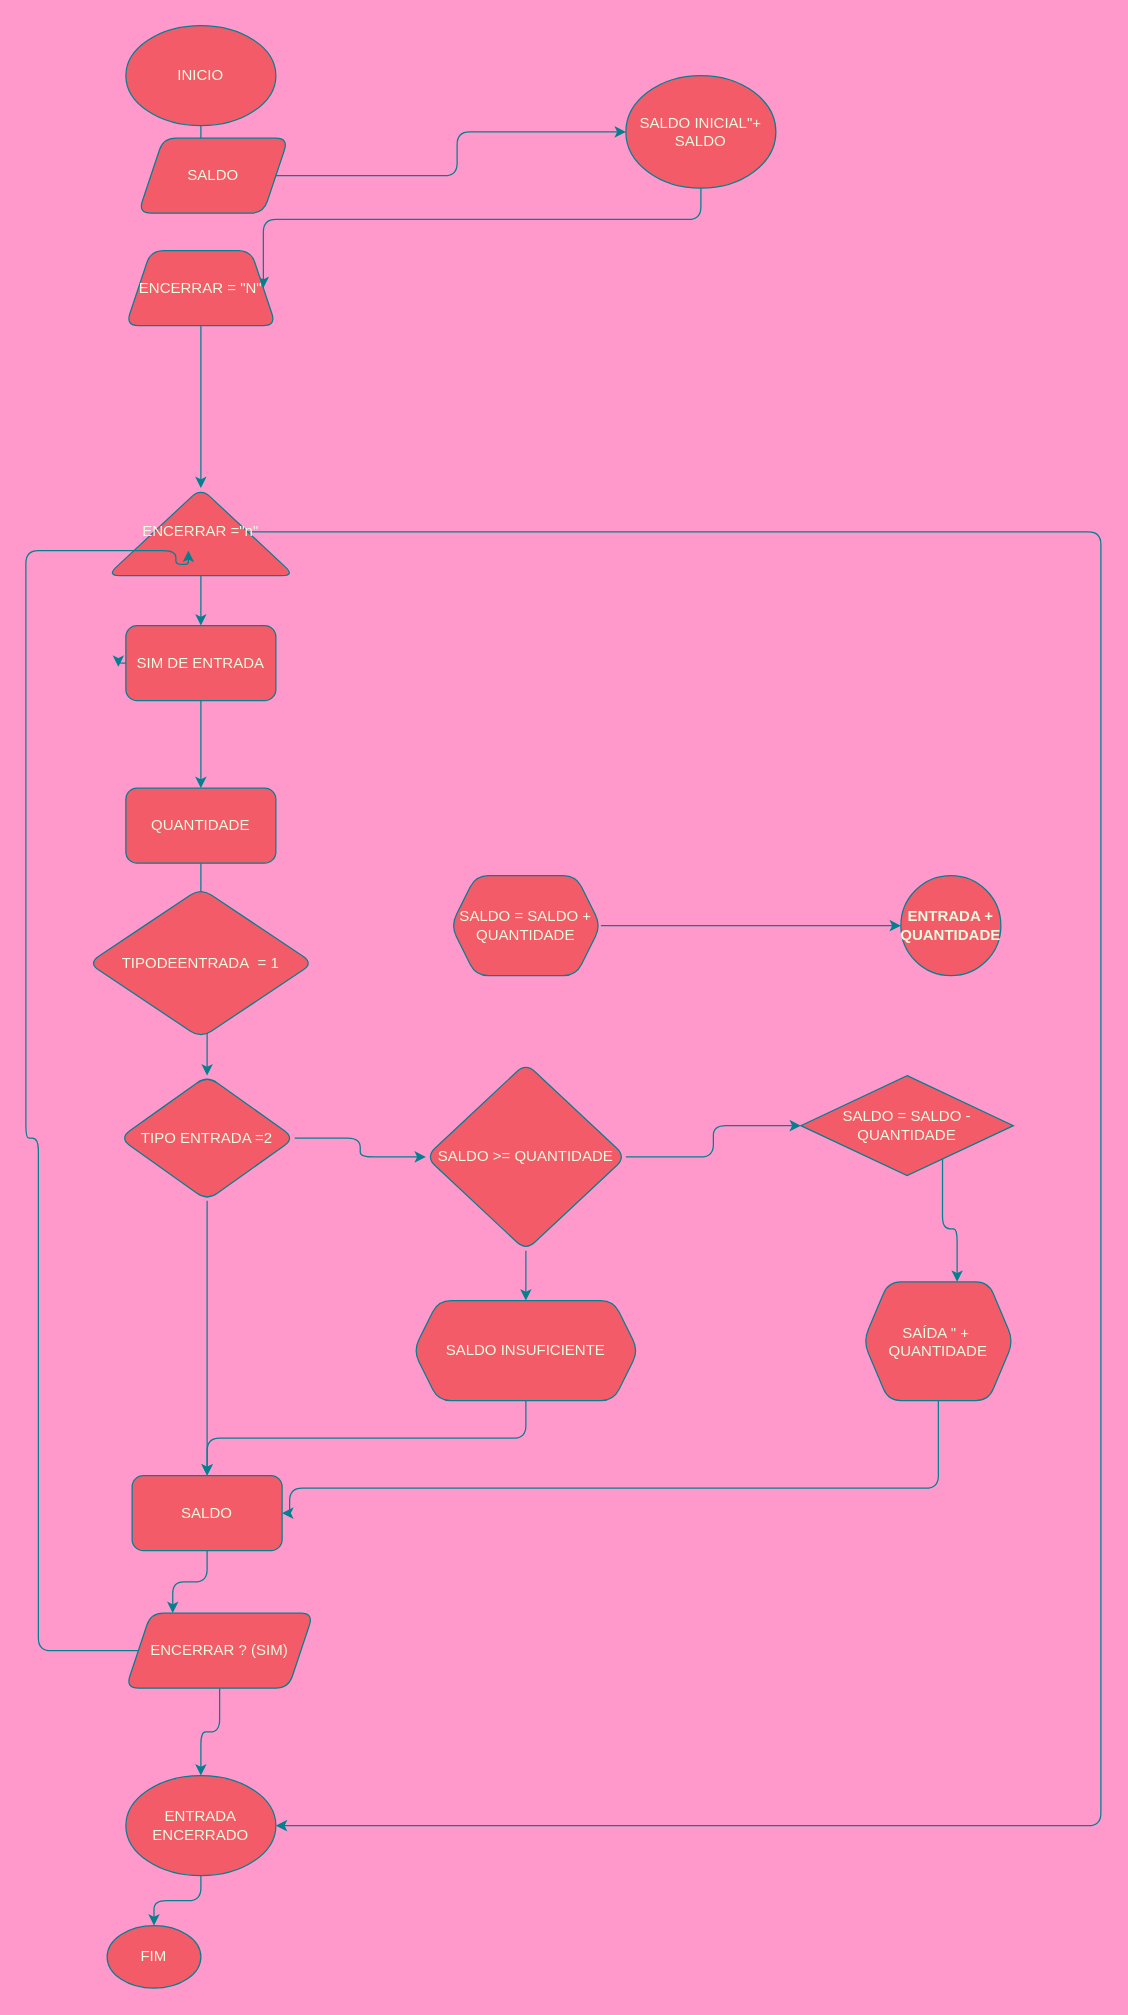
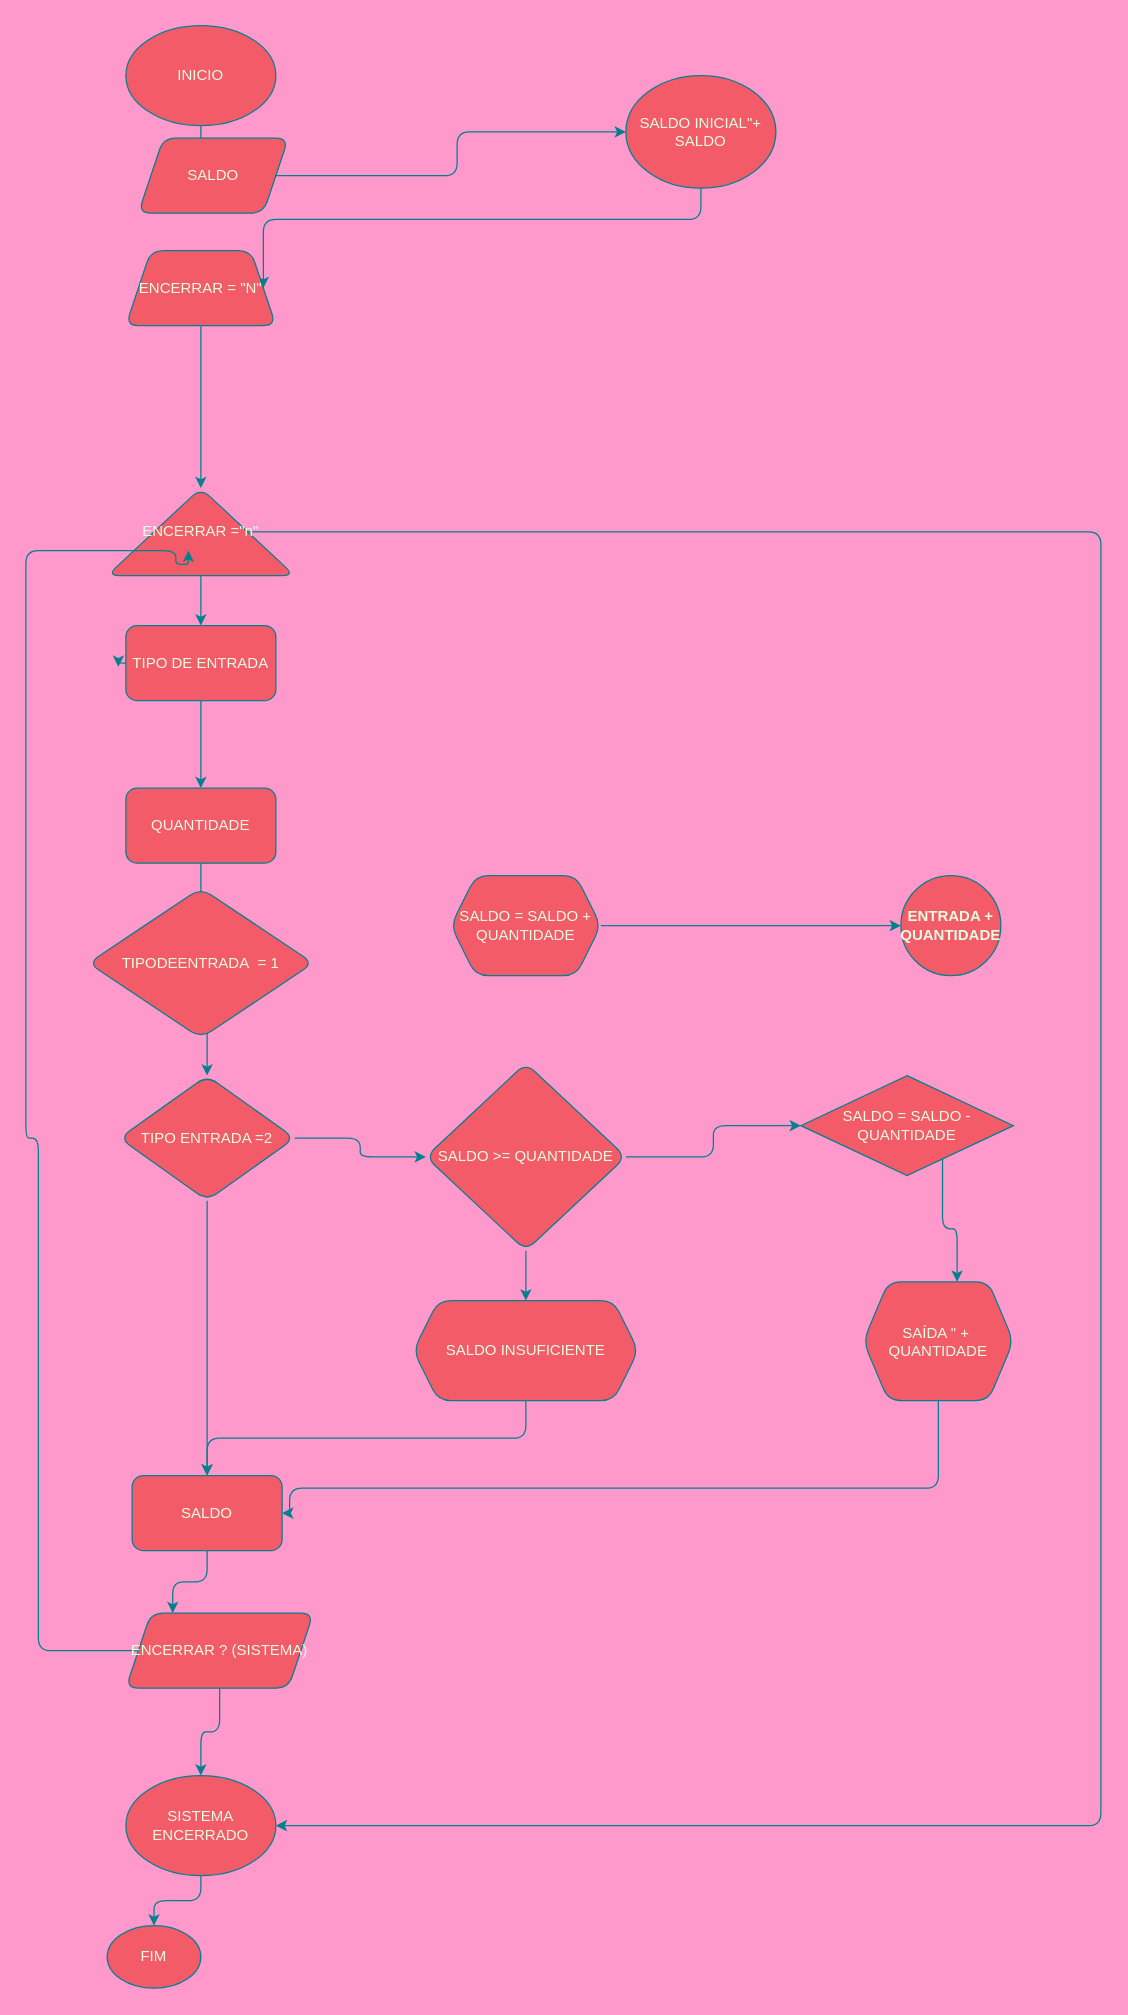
node "SIM DE ENTRADA": label "SIM DE ENTRADA" -> "TIPO DE ENTRADA"
node "ENCERRAR ? (SIM)": label "ENCERRAR ? (SIM)" -> "ENCERRAR ? (SISTEMA)"
node "ENTRADA ENCERRADO": label "ENTRADA ENCERRADO" -> "SISTEMA ENCERRADO"
